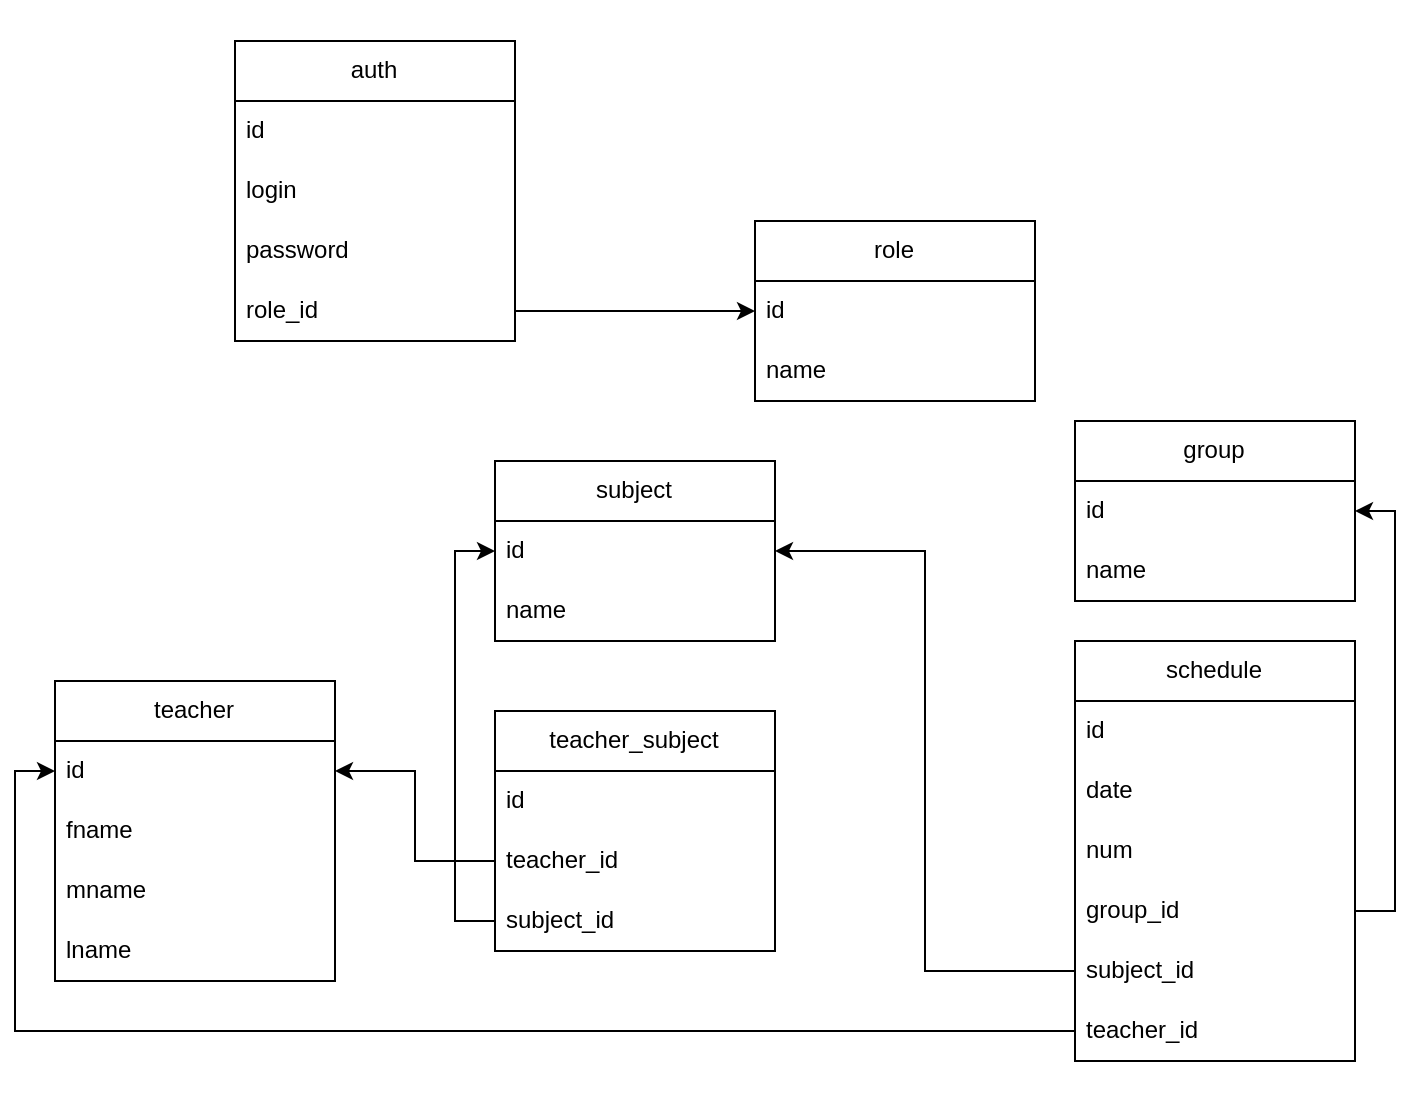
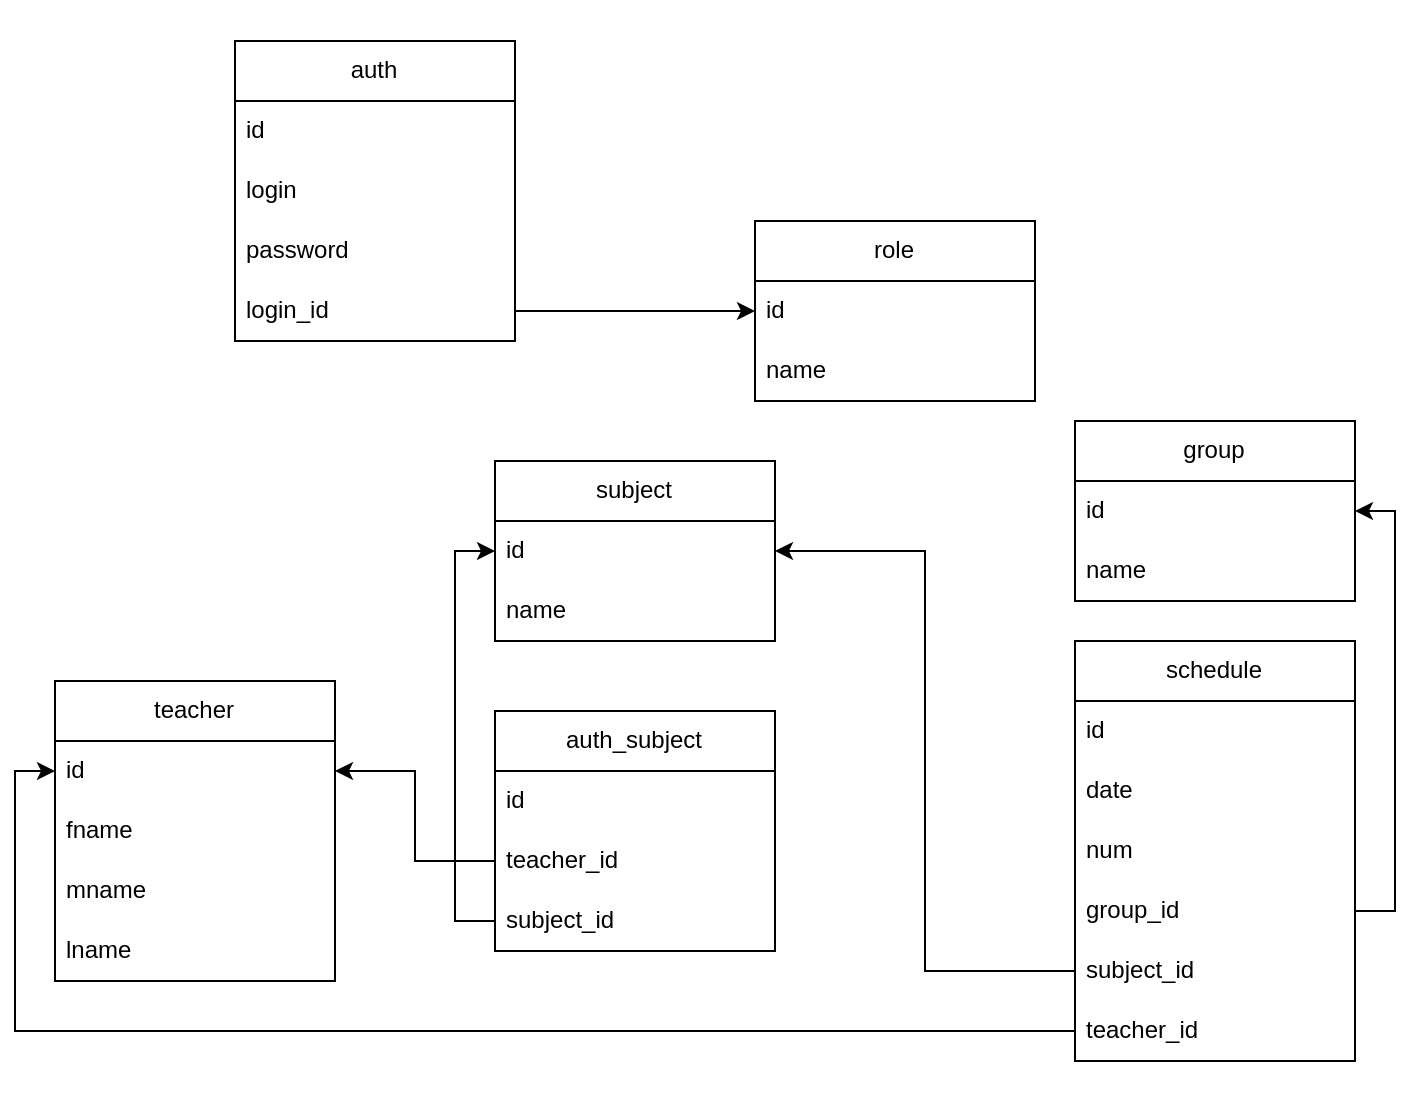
node "role_id": label "role_id" -> "login_id"
node "teacher_subject": label "teacher_subject" -> "auth_subject"
